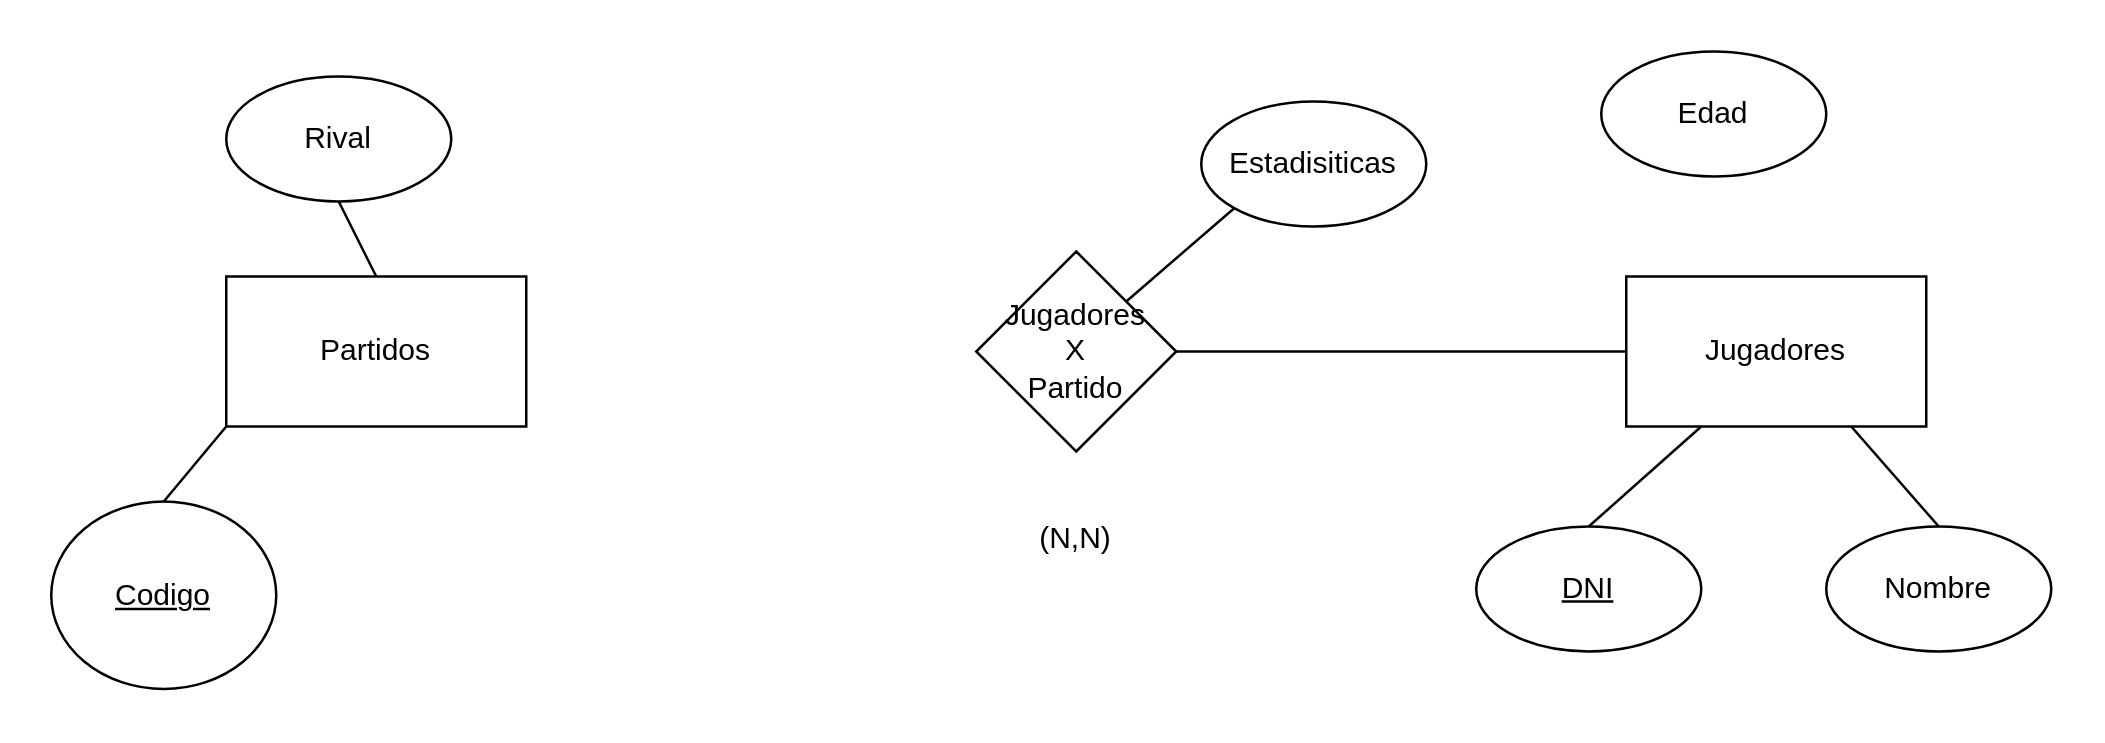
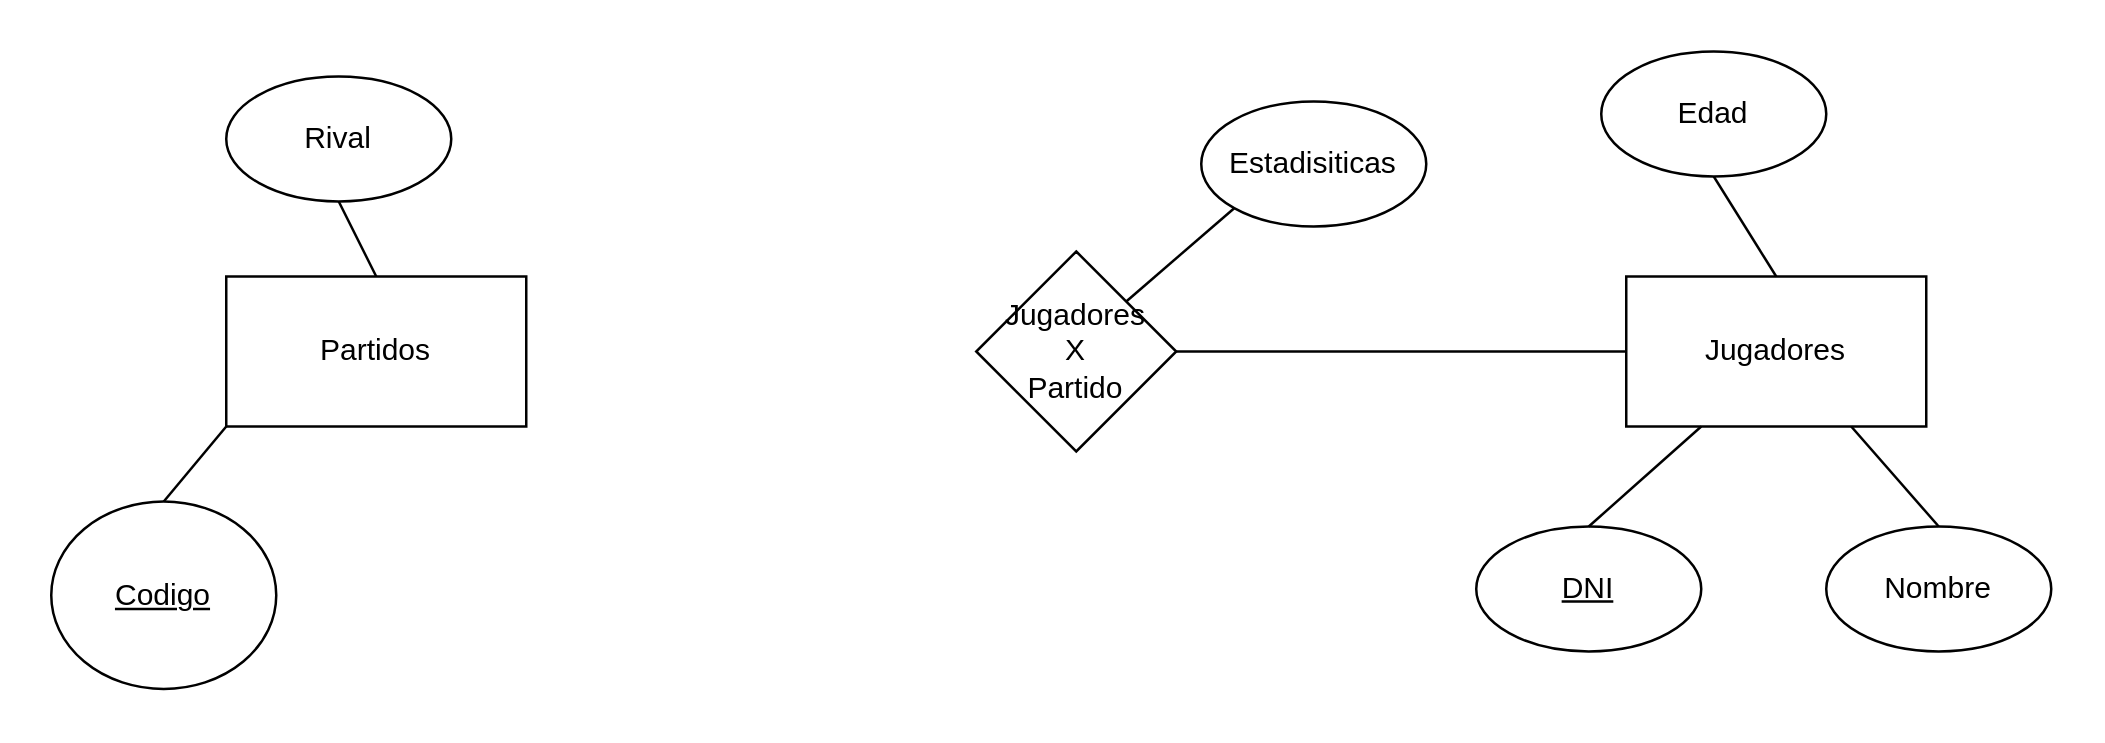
edge "Edad" -- "Jugadores": added
node "(N,N)": removed
